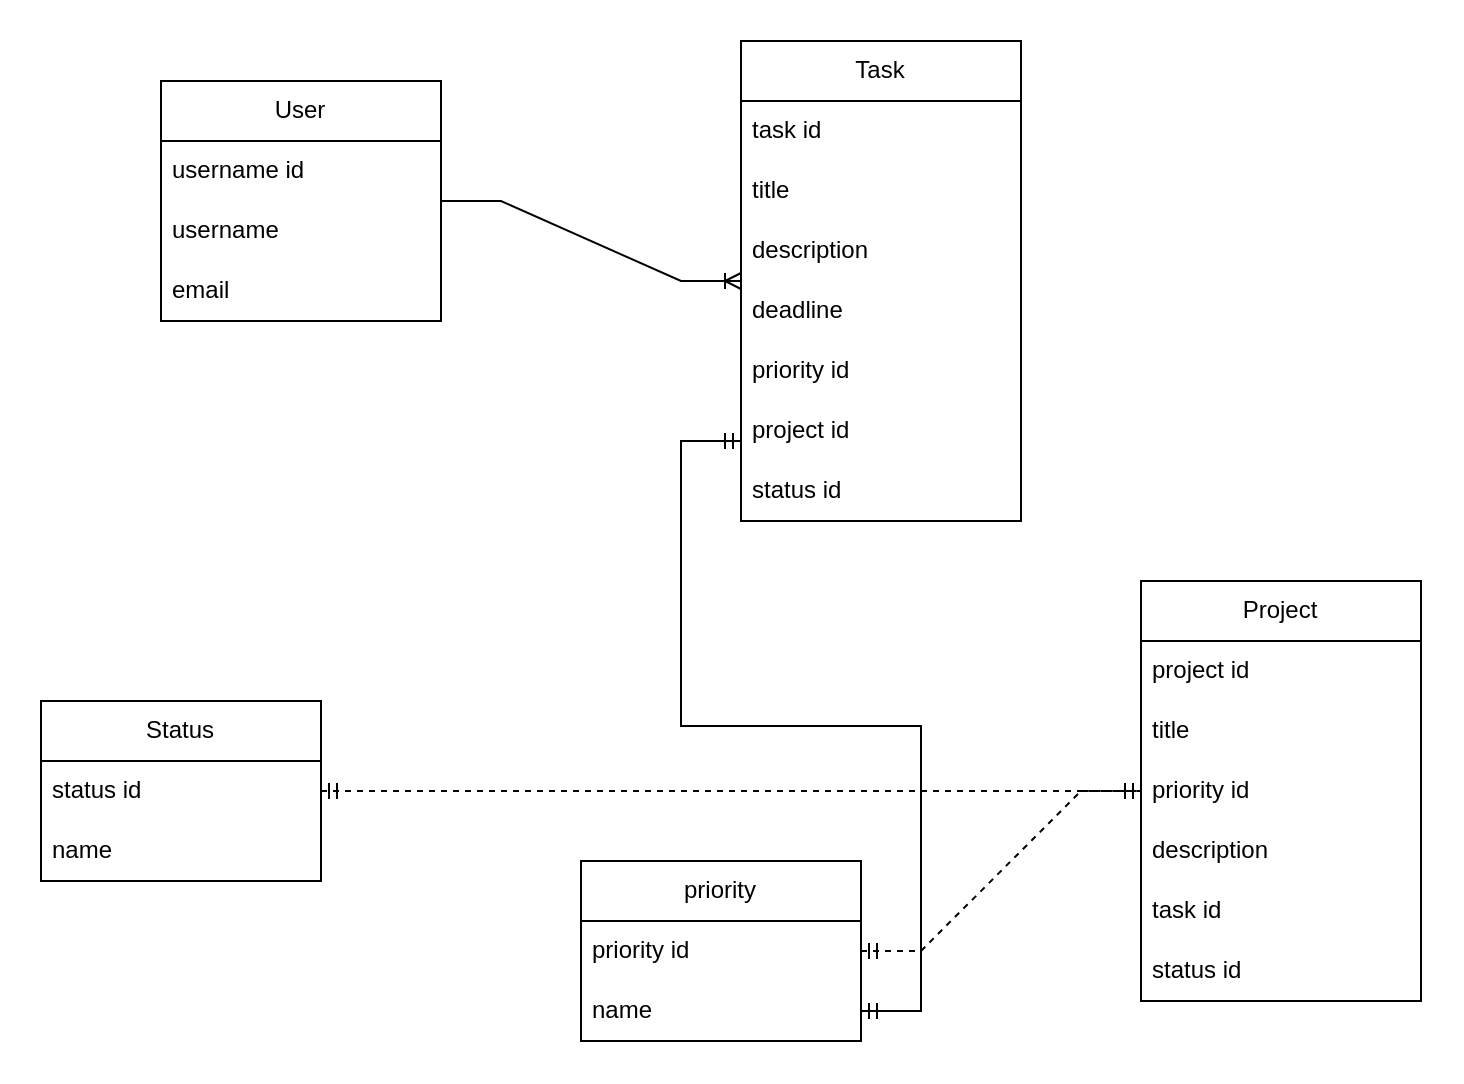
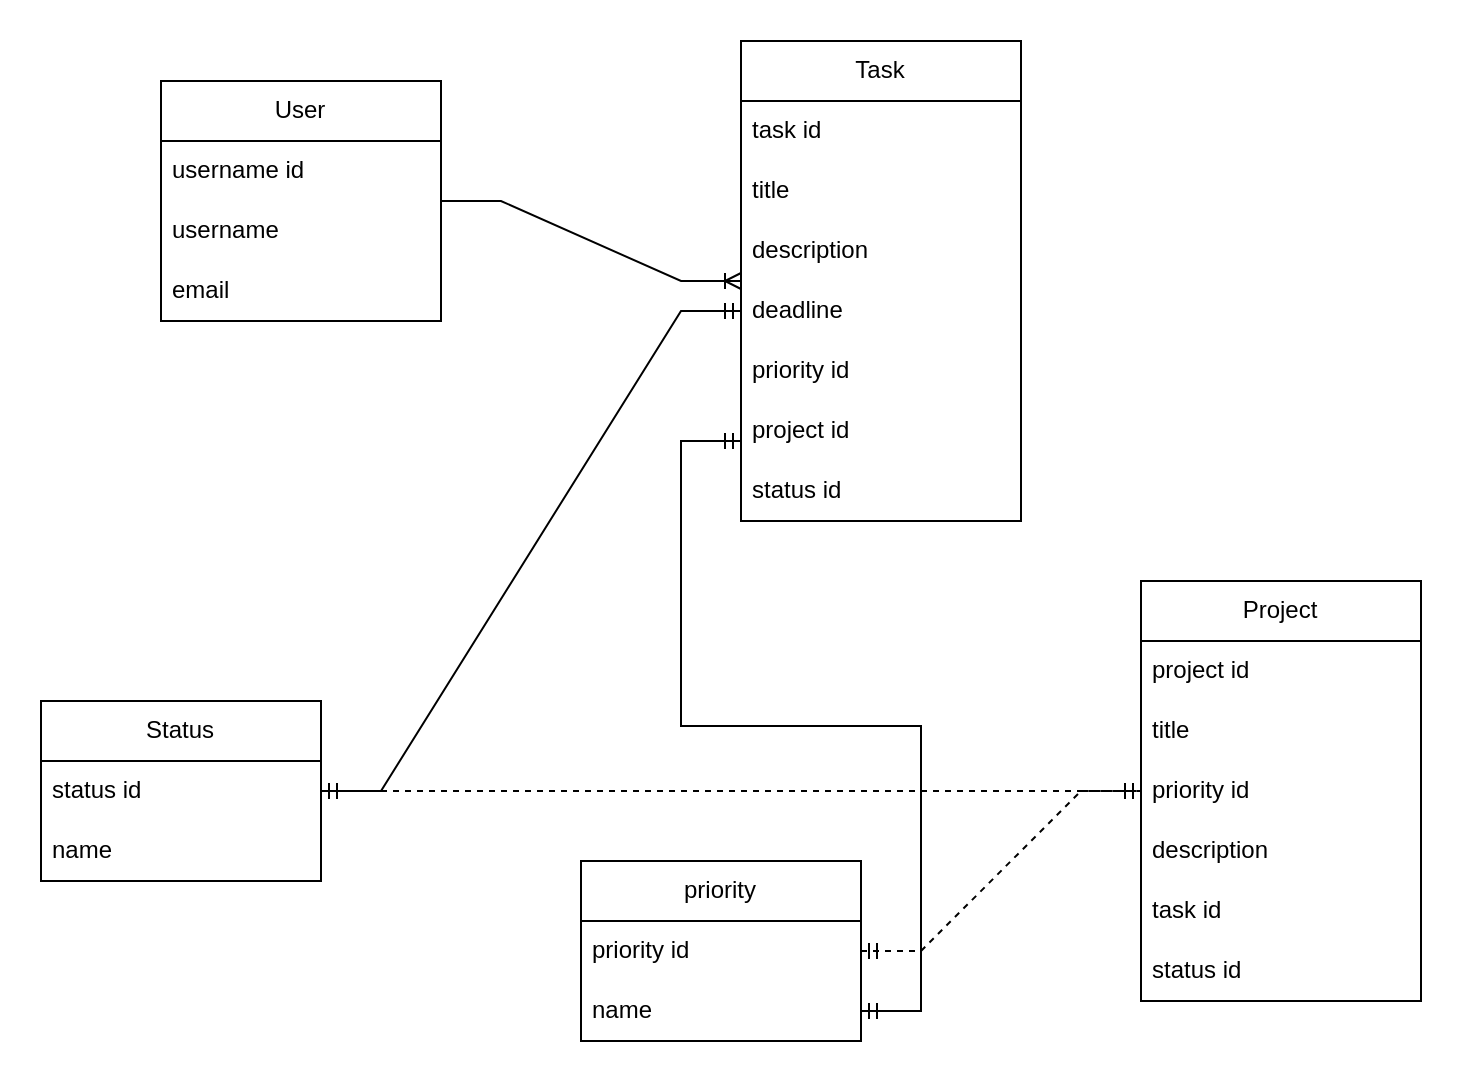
edge "deadline" -- "Status": added
